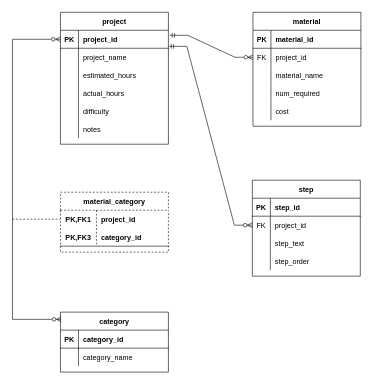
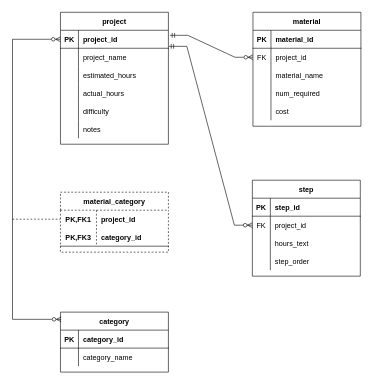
node "step_text": label "step_text" -> "hours_text"
